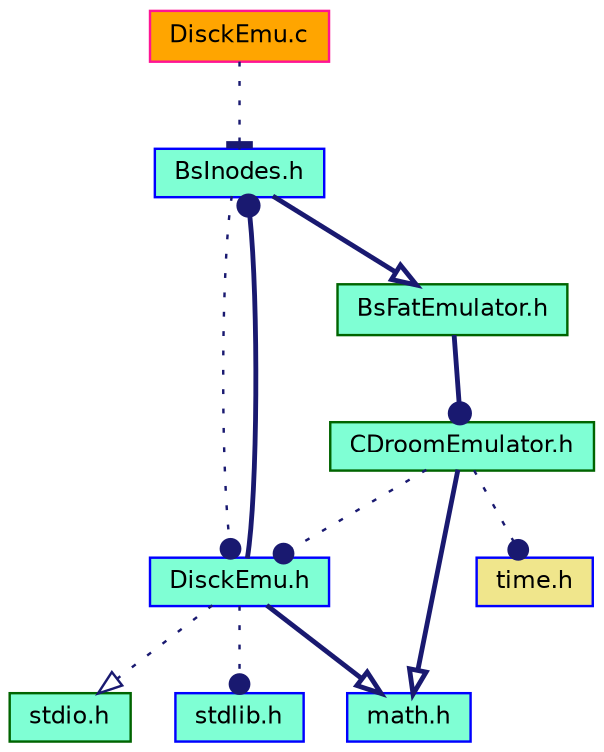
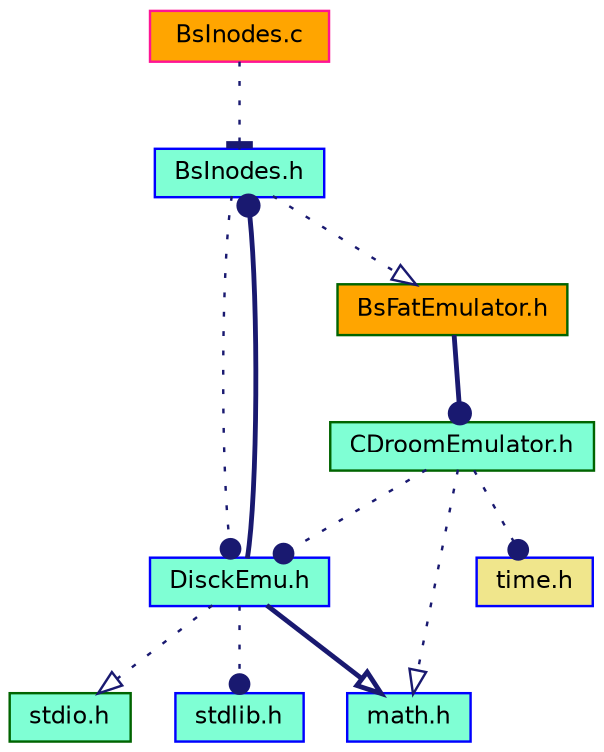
node "DisckEmu.c": label "DisckEmu.c" -> "BsInodes.c"
edge "BsInodes.h" -> "BsFatEmulator.h": style bold -> dotted
node "BsFatEmulator.h": fillcolor aquamarine -> orange
edge "CDroomEmulator.h" -> "math.h": style bold -> dotted
